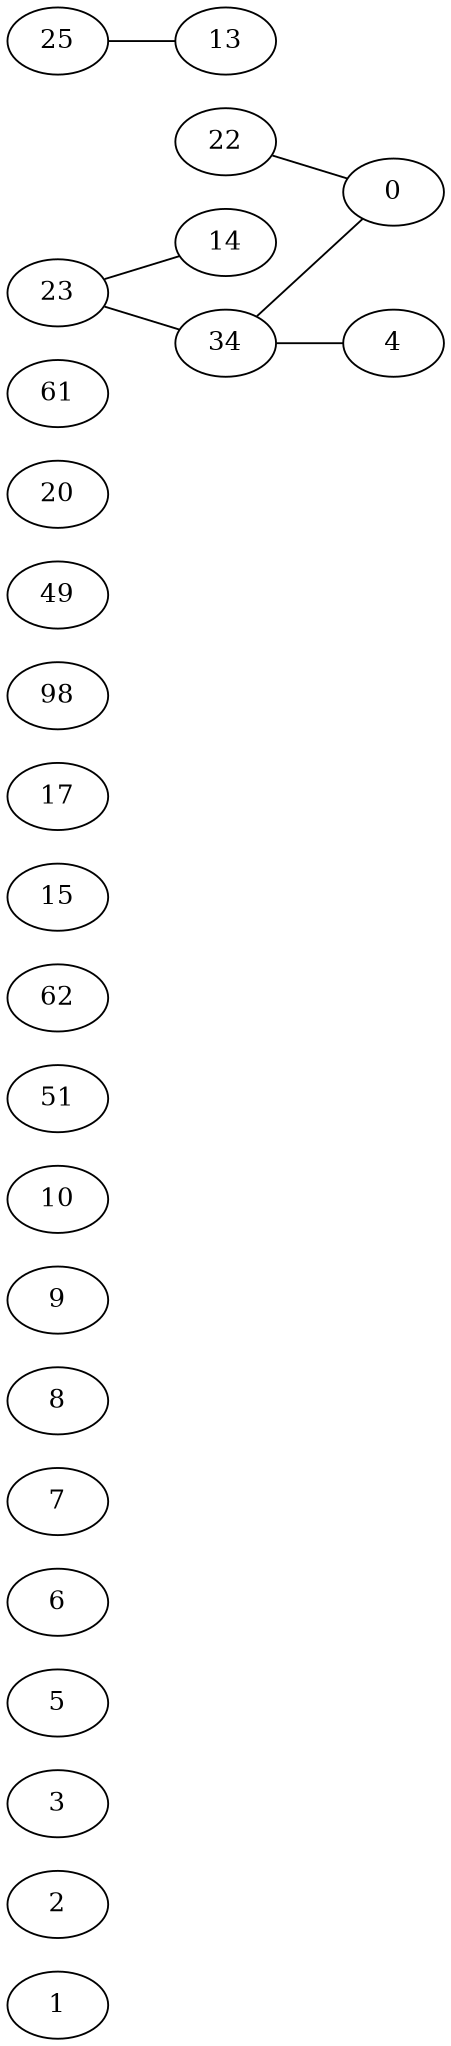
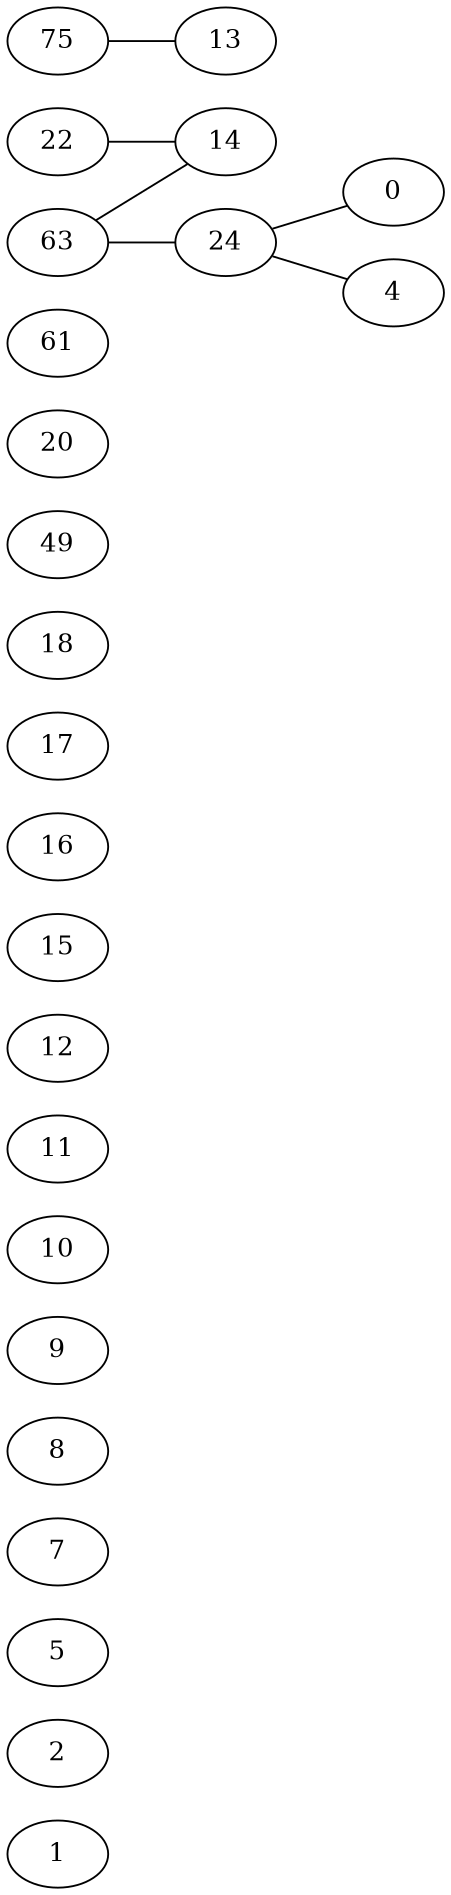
node "25": label "25" -> "75"
edge "22" -- "0": now "22" -- "14"
node "23": label "23" -> "63"
node "34": label "34" -> "24"
node "98": label "98" -> "18"
node "16": added
node "62": label "62" -> "12"
node "51": label "51" -> "11"
node "6": removed
node "3": removed
